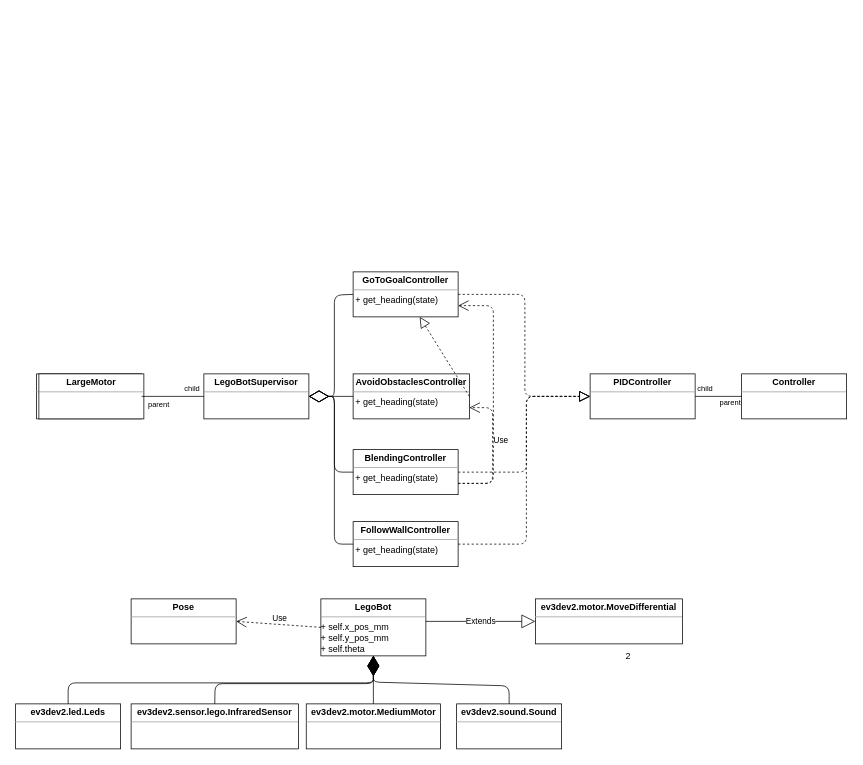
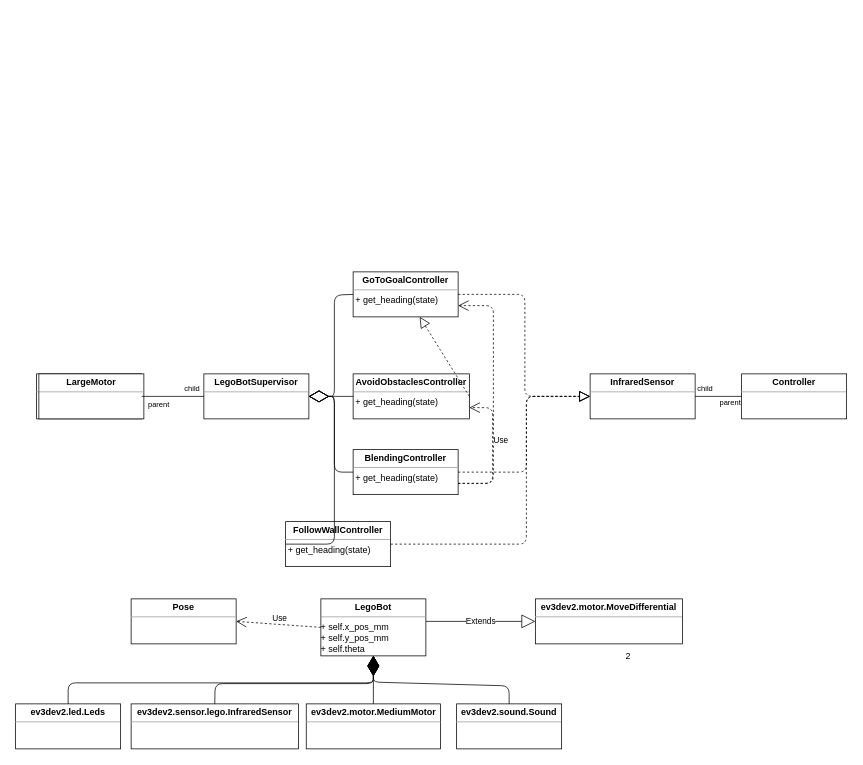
node "PIDController": label "PIDController" -> "InfraredSensor"
node "FollowWallController + get_heading(state)": moved (405, 544) -> (338, 544)
